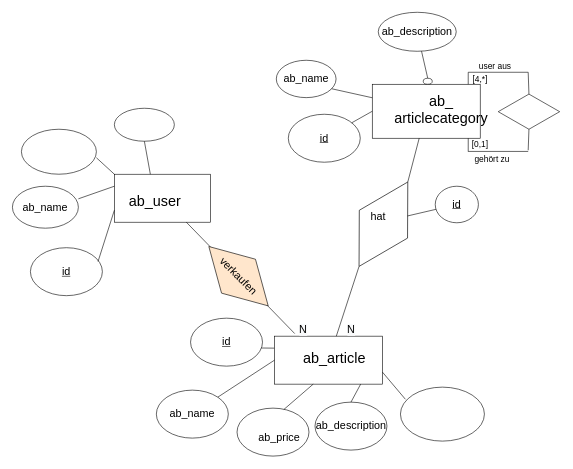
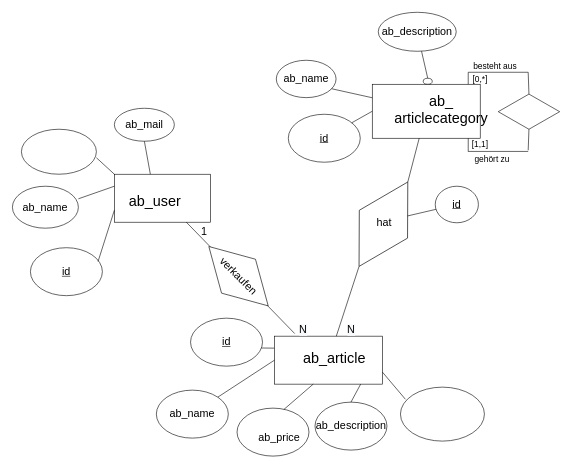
node "user aus": label "user aus" -> "besteht aus"
node "[4,*]": label "[4,*]" -> "[0,*]"
node "ab_mail": added
node "[0,1]": label "[0,1]" -> "[1,1]"
node "hat": moved (378, 216) -> (384, 222)
node "1": added
node "verkaufen": fillcolor #ffe6cc -> #ffffff
